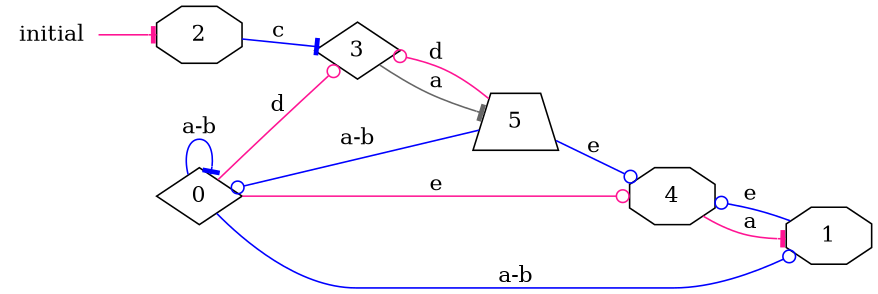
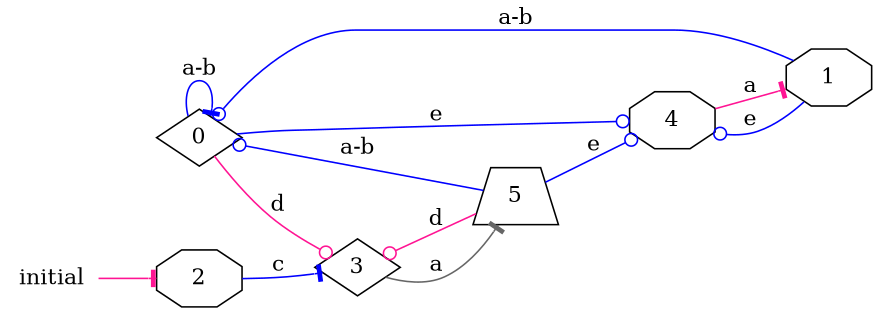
edge "0" -> "4": color deeppink -> blue
edge "0" -> "1": reversed
